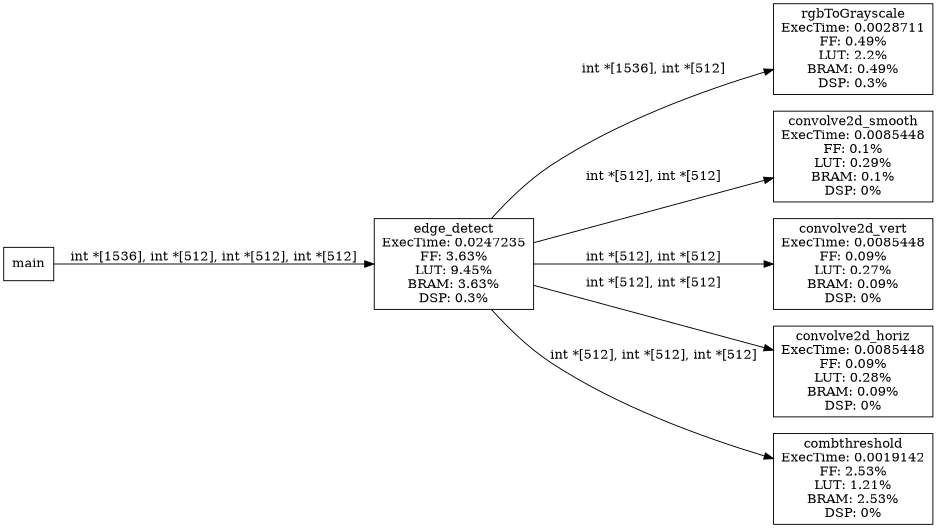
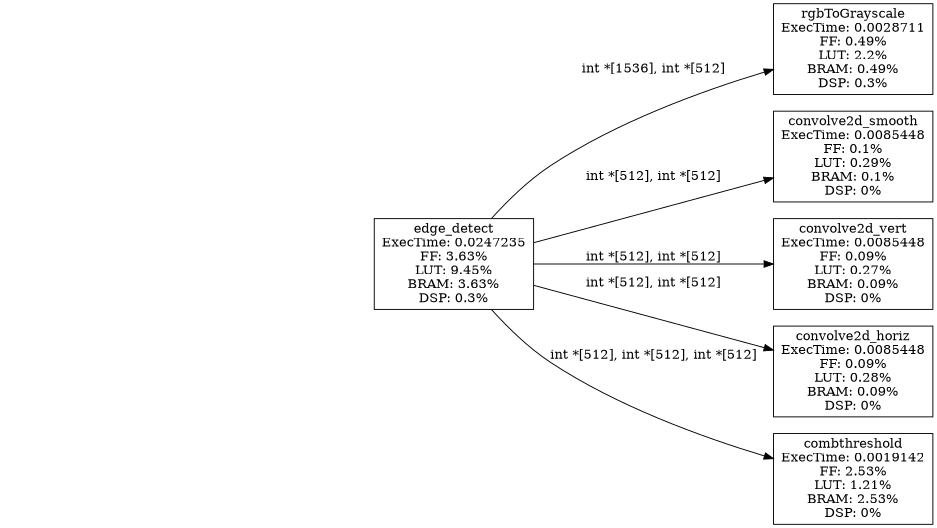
node "main": removed
